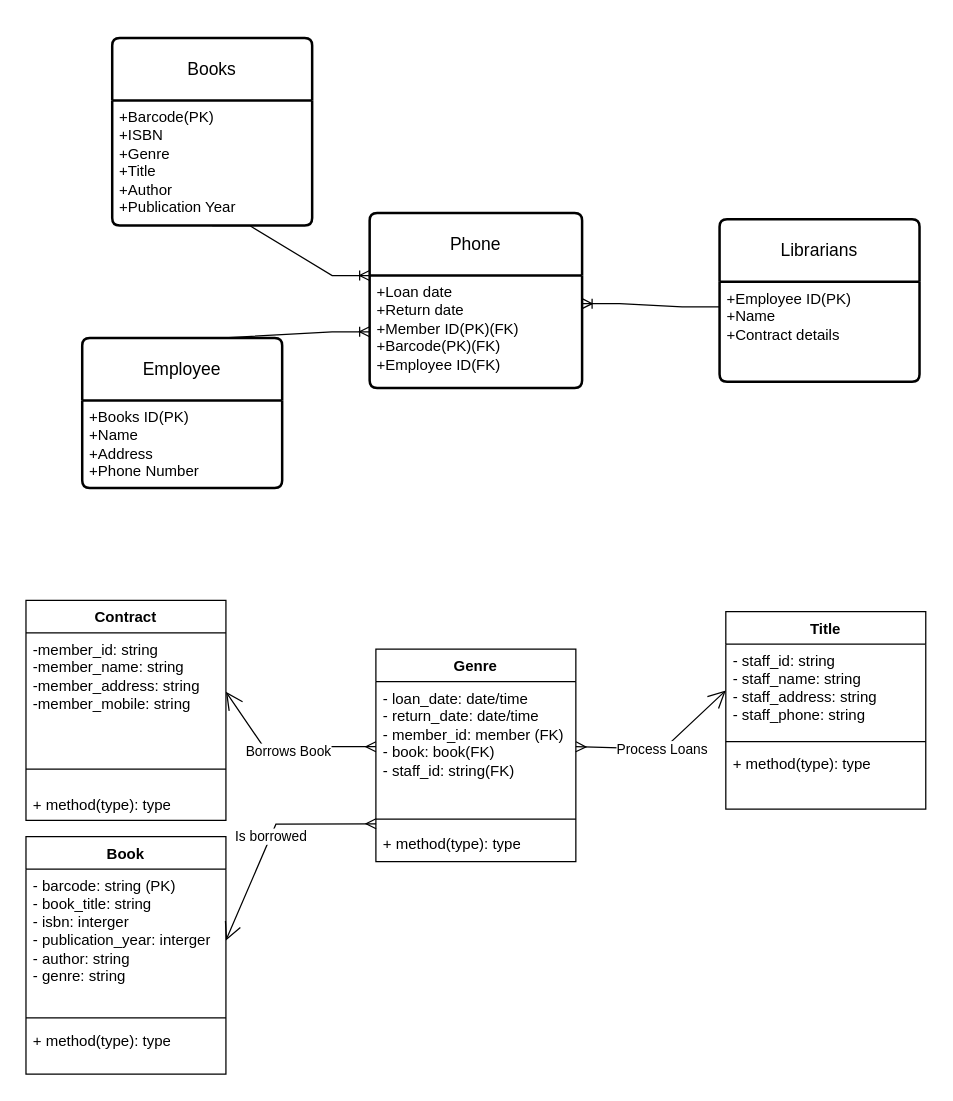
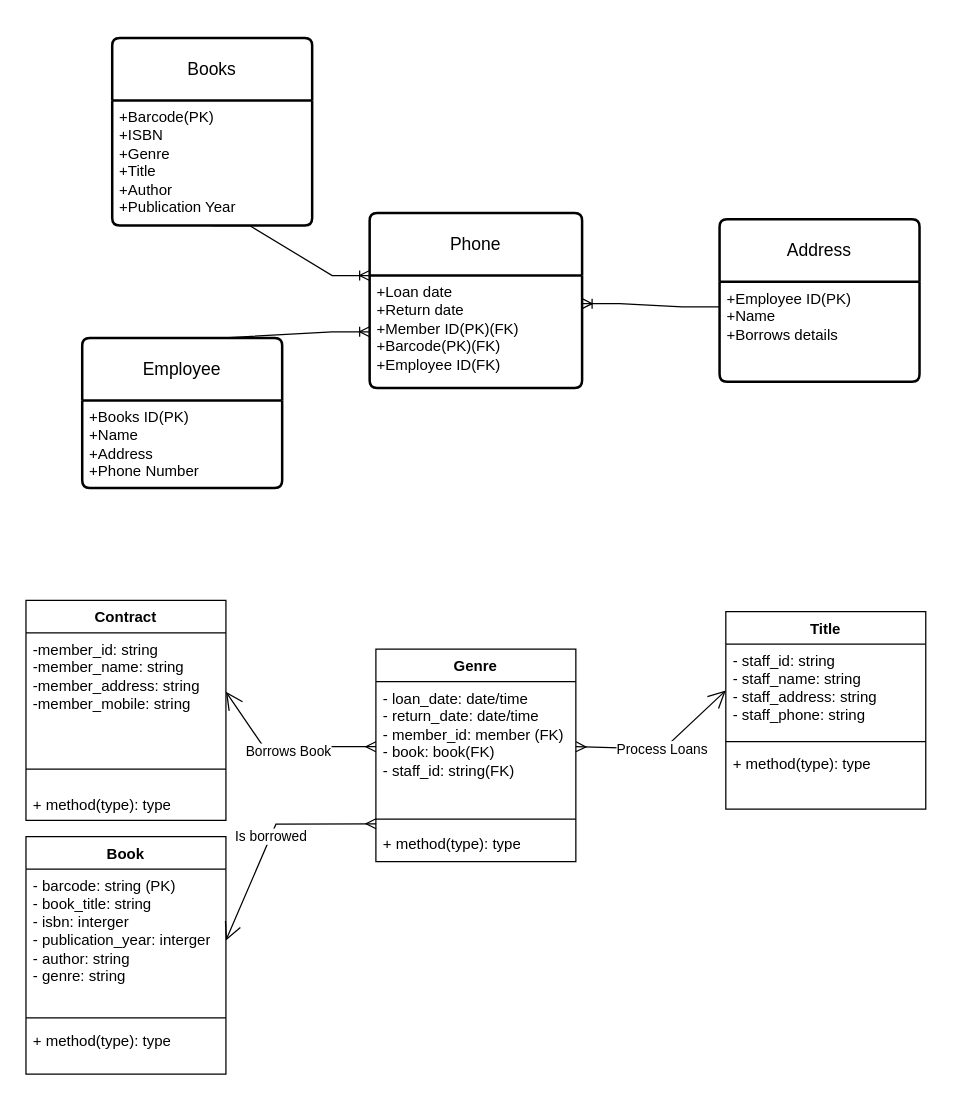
node "Librarians": label "Librarians" -> "Address"
node "+Employee ID(PK) +Name +Contract details": label "+Employee ID(PK) +Name +Contract details" -> "+Employee ID(PK) +Name +Borrows details"
